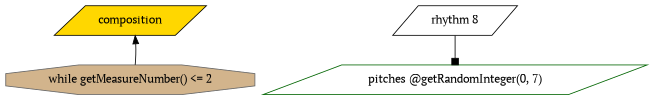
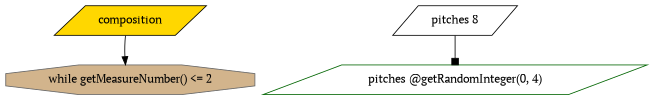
node "rhythm 8": label "rhythm 8" -> "pitches 8"
edge "while getMeasureNumber() <= 2" -> "composition": reversed
node "pitches @getRandomInteger(0, 7)": label "pitches @getRandomInteger(0, 7)" -> "pitches @getRandomInteger(0, 4)"
